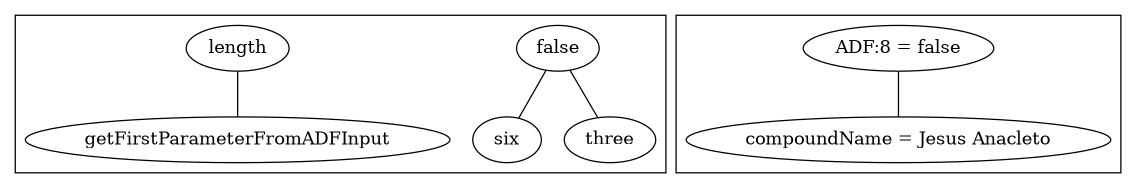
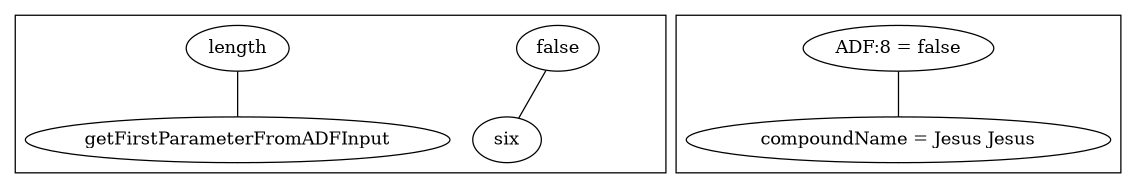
node "three": removed
node "compoundName = Jesus Anacleto": label "compoundName = Jesus Anacleto" -> "compoundName = Jesus Jesus"
